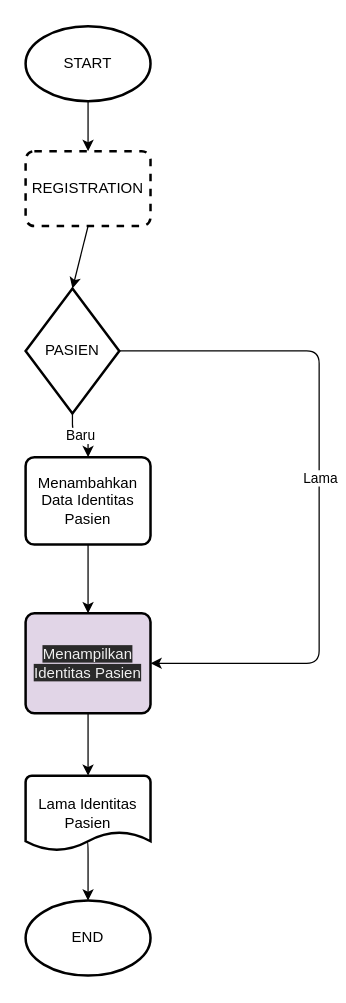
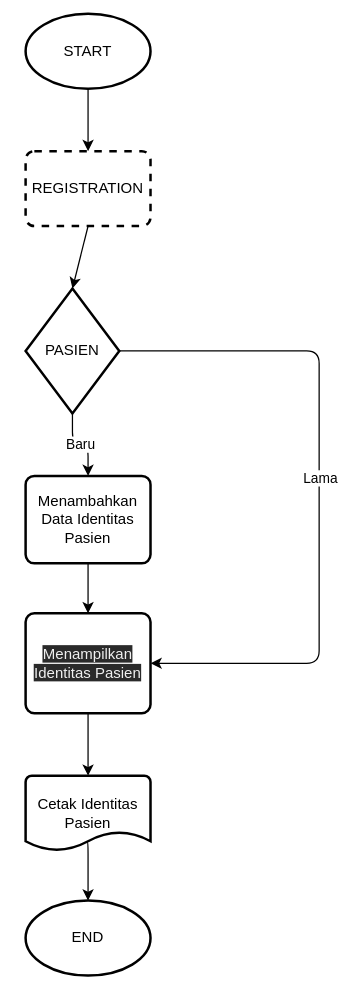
node "START": moved (88, 63) -> (88, 51)
node "Menambahkan Data Identitas Pasien": moved (88, 501) -> (88, 519)
node "Menampilkan Identitas Pasien": fillcolor #e1d5e7 -> #ffffff
node "Lama Identitas Pasien": label "Lama Identitas Pasien" -> "Cetak Identitas Pasien"
